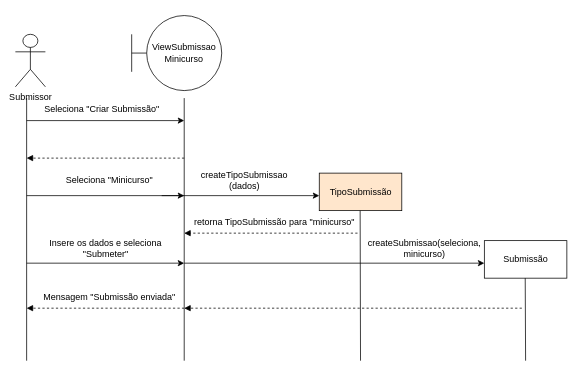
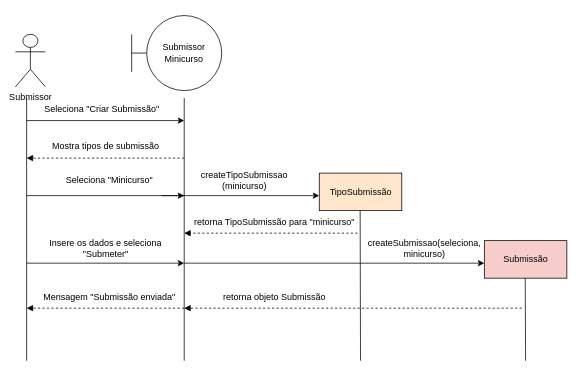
node "ViewSubmissao Minicurso": label "ViewSubmissao Minicurso" -> "Submissor Minicurso"
node "Mostra tipos de submissão": added
node "createTipoSubmissao (dados)": label "createTipoSubmissao (dados)" -> "createTipoSubmissao (minicurso)"
node "Submissão": fillcolor #ffffff -> #f8cecc
node "retorna objeto Submissão": added
